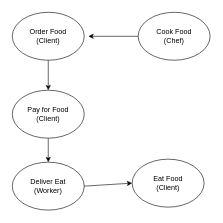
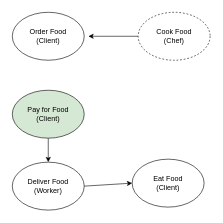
node "Cook Food (Chef)": style solid -> dashed
edge "Order Food (Client)" -> "Pay for Food (Client)": removed
node "Pay for Food (Client)": fillcolor #ffffff -> #d5e8d4
node "Deliver Eat (Worker)": label "Deliver Eat (Worker)" -> "Deliver Food (Worker)"
